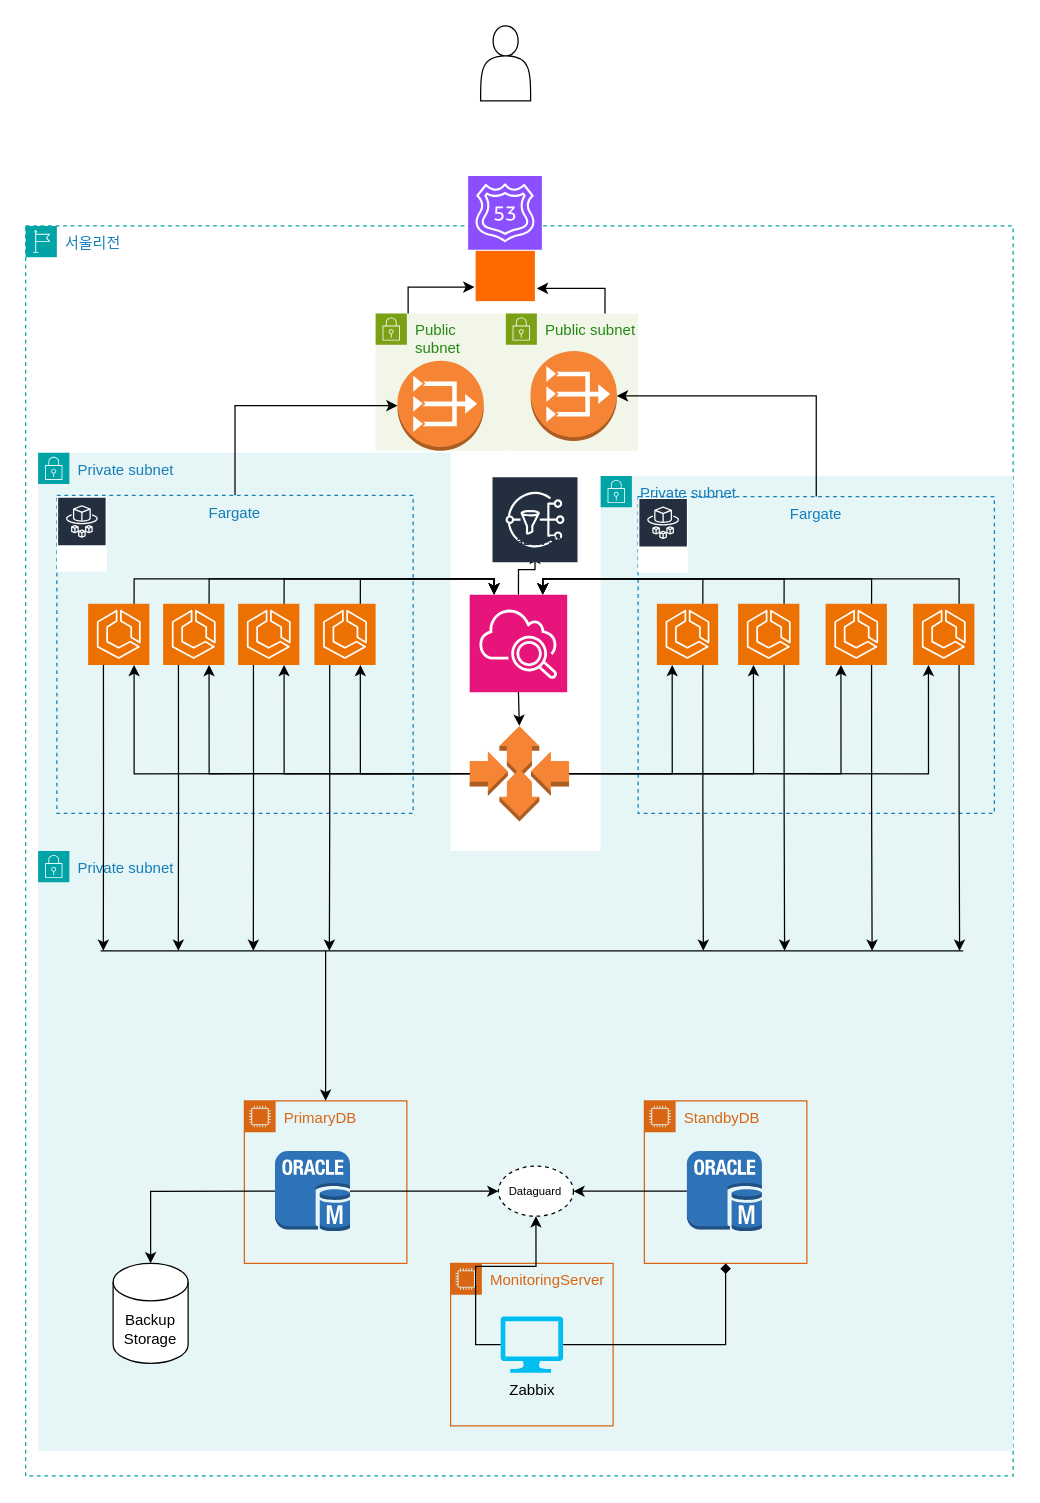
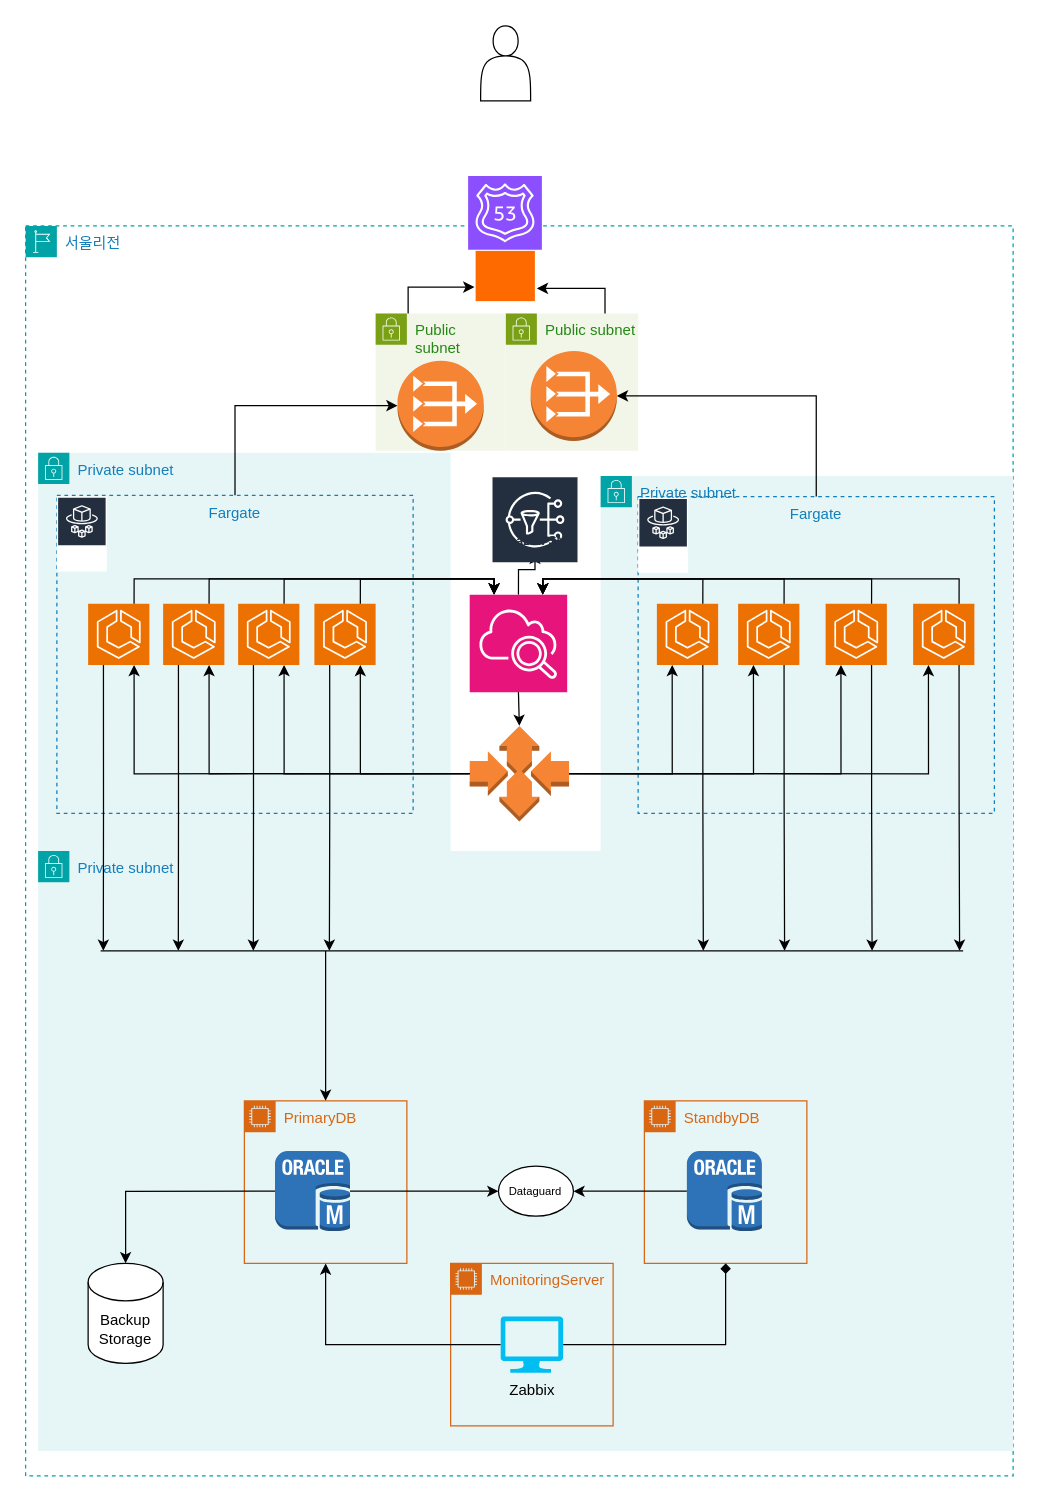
node "Dataguard": style dashed -> solid
edge "Zabbix" -> "Dataguard": now "Zabbix" -> "PrimaryDB"
node "Backup Storage": moved (151, 1313) -> (126, 1313)
